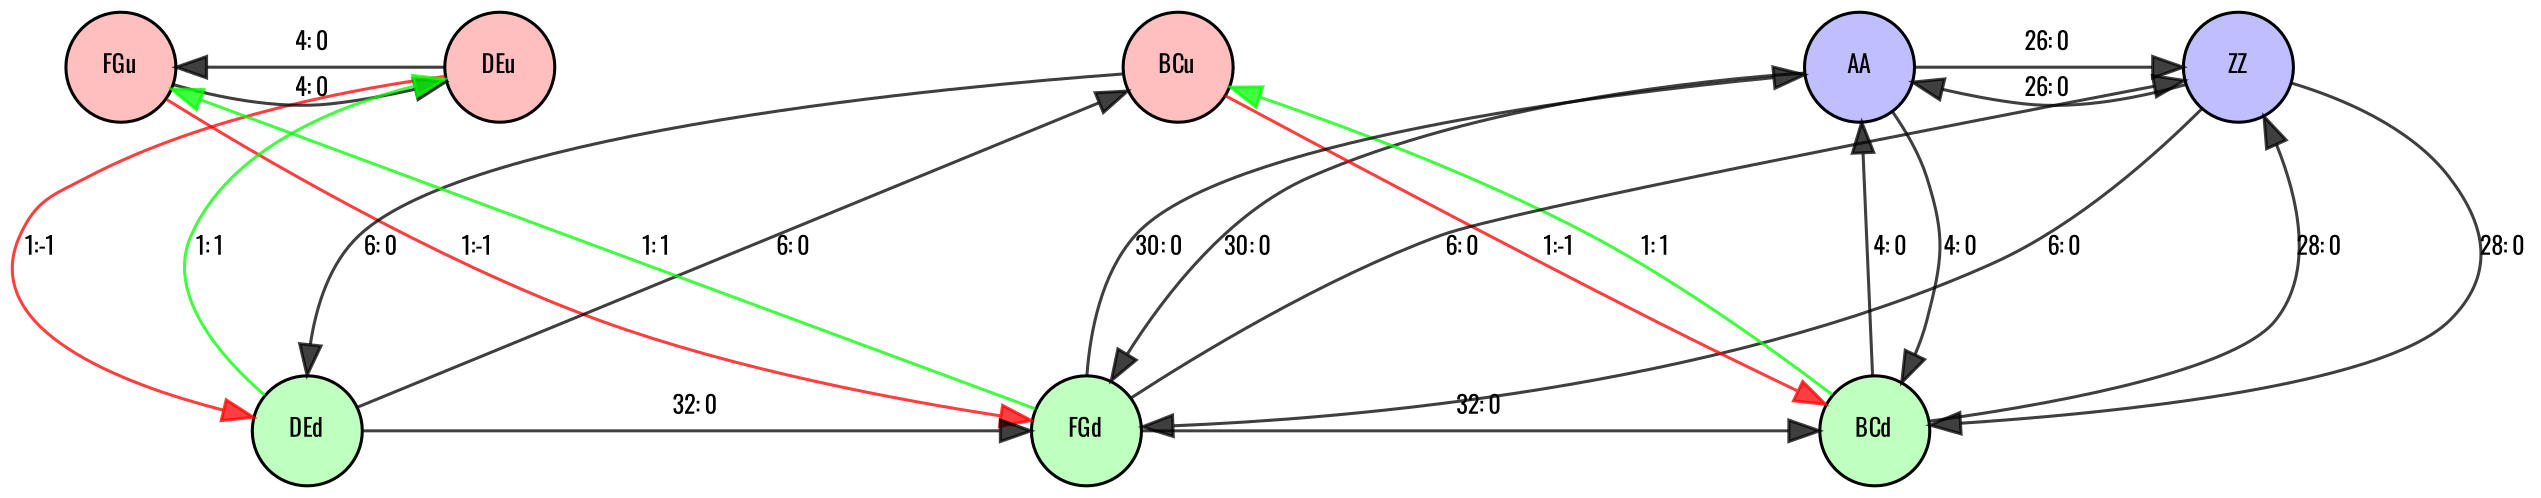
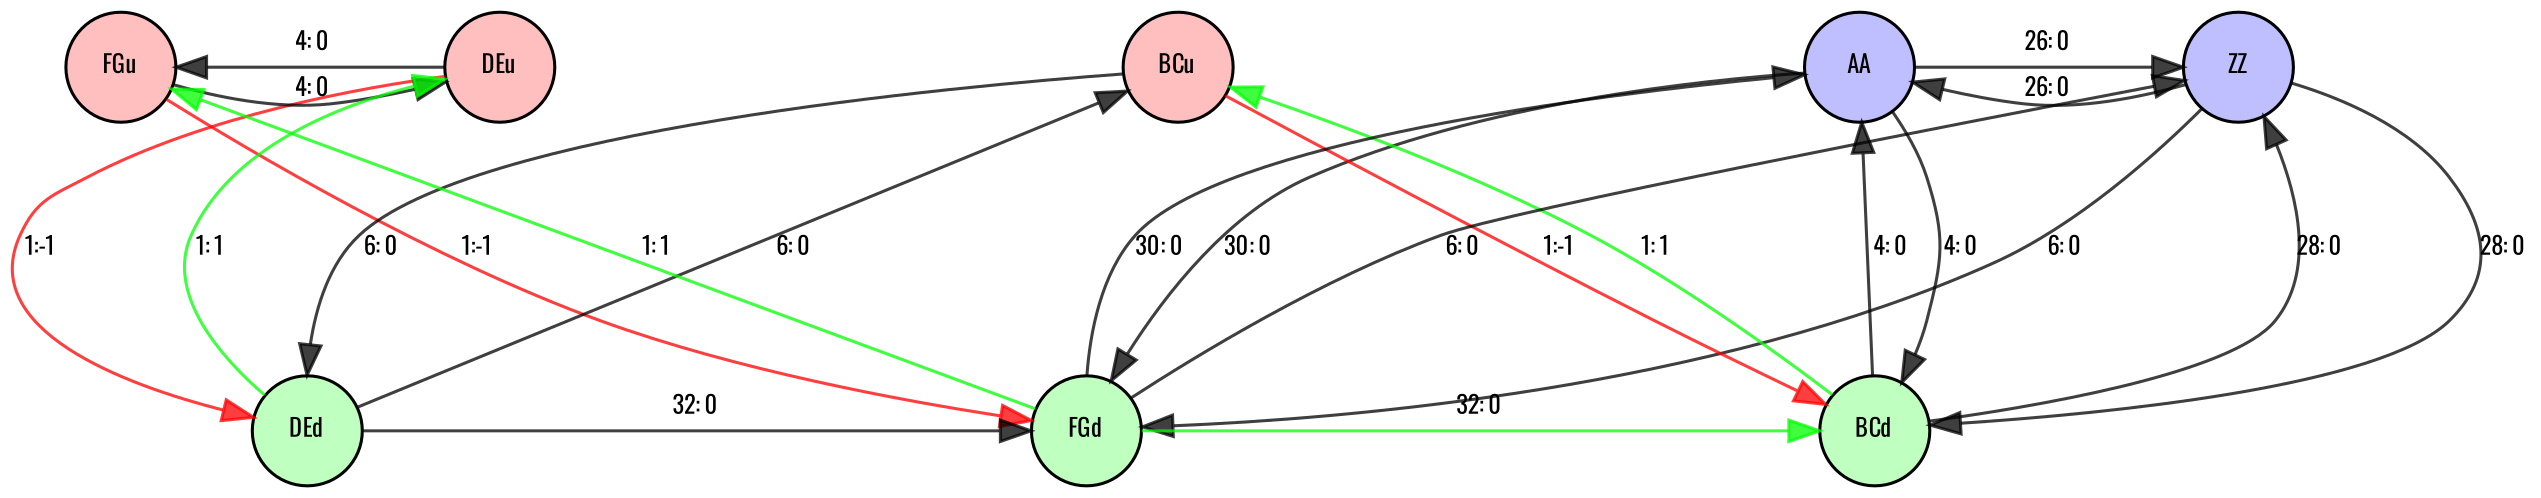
edge "FGd" -> "BCd": color #000000c0 -> #00ff00c0
